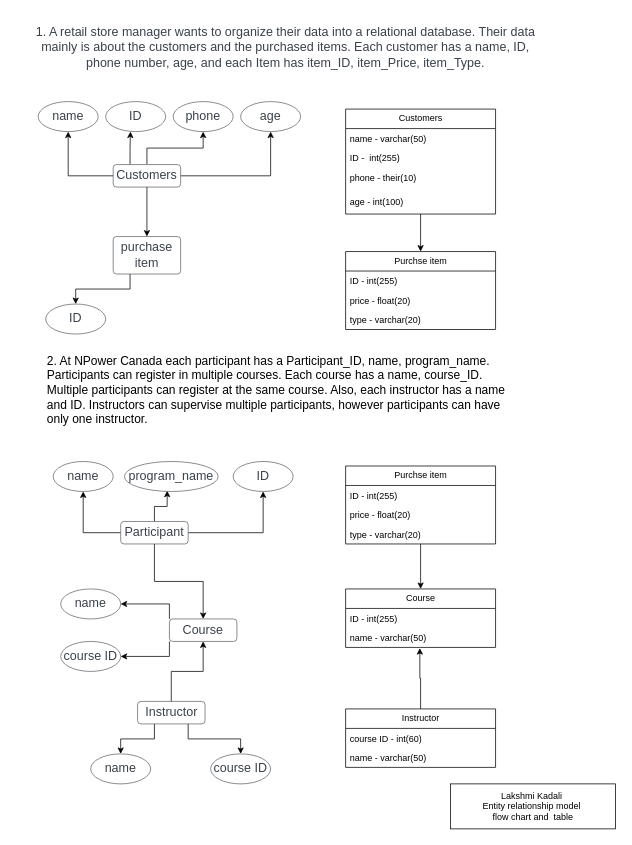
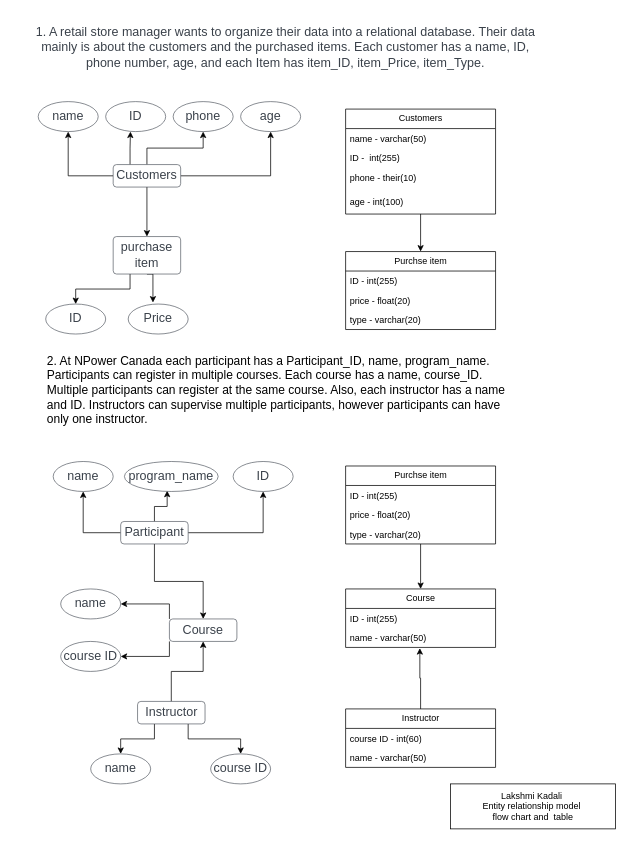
edge "purchase item" -> "Price": added
node "Price": added
